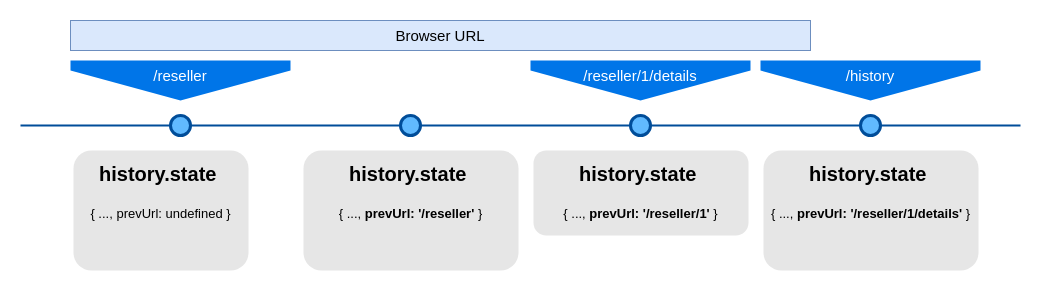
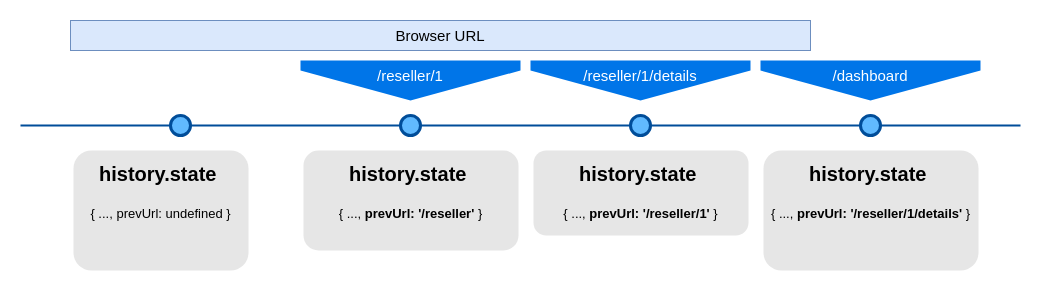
node "/history": label "/history" -> "/dashboard"
node "/reseller": removed
node "/reseller/1": added
node "history.state { ..., prevUrl: '/reseller' }": size 215x120 -> 215x100
